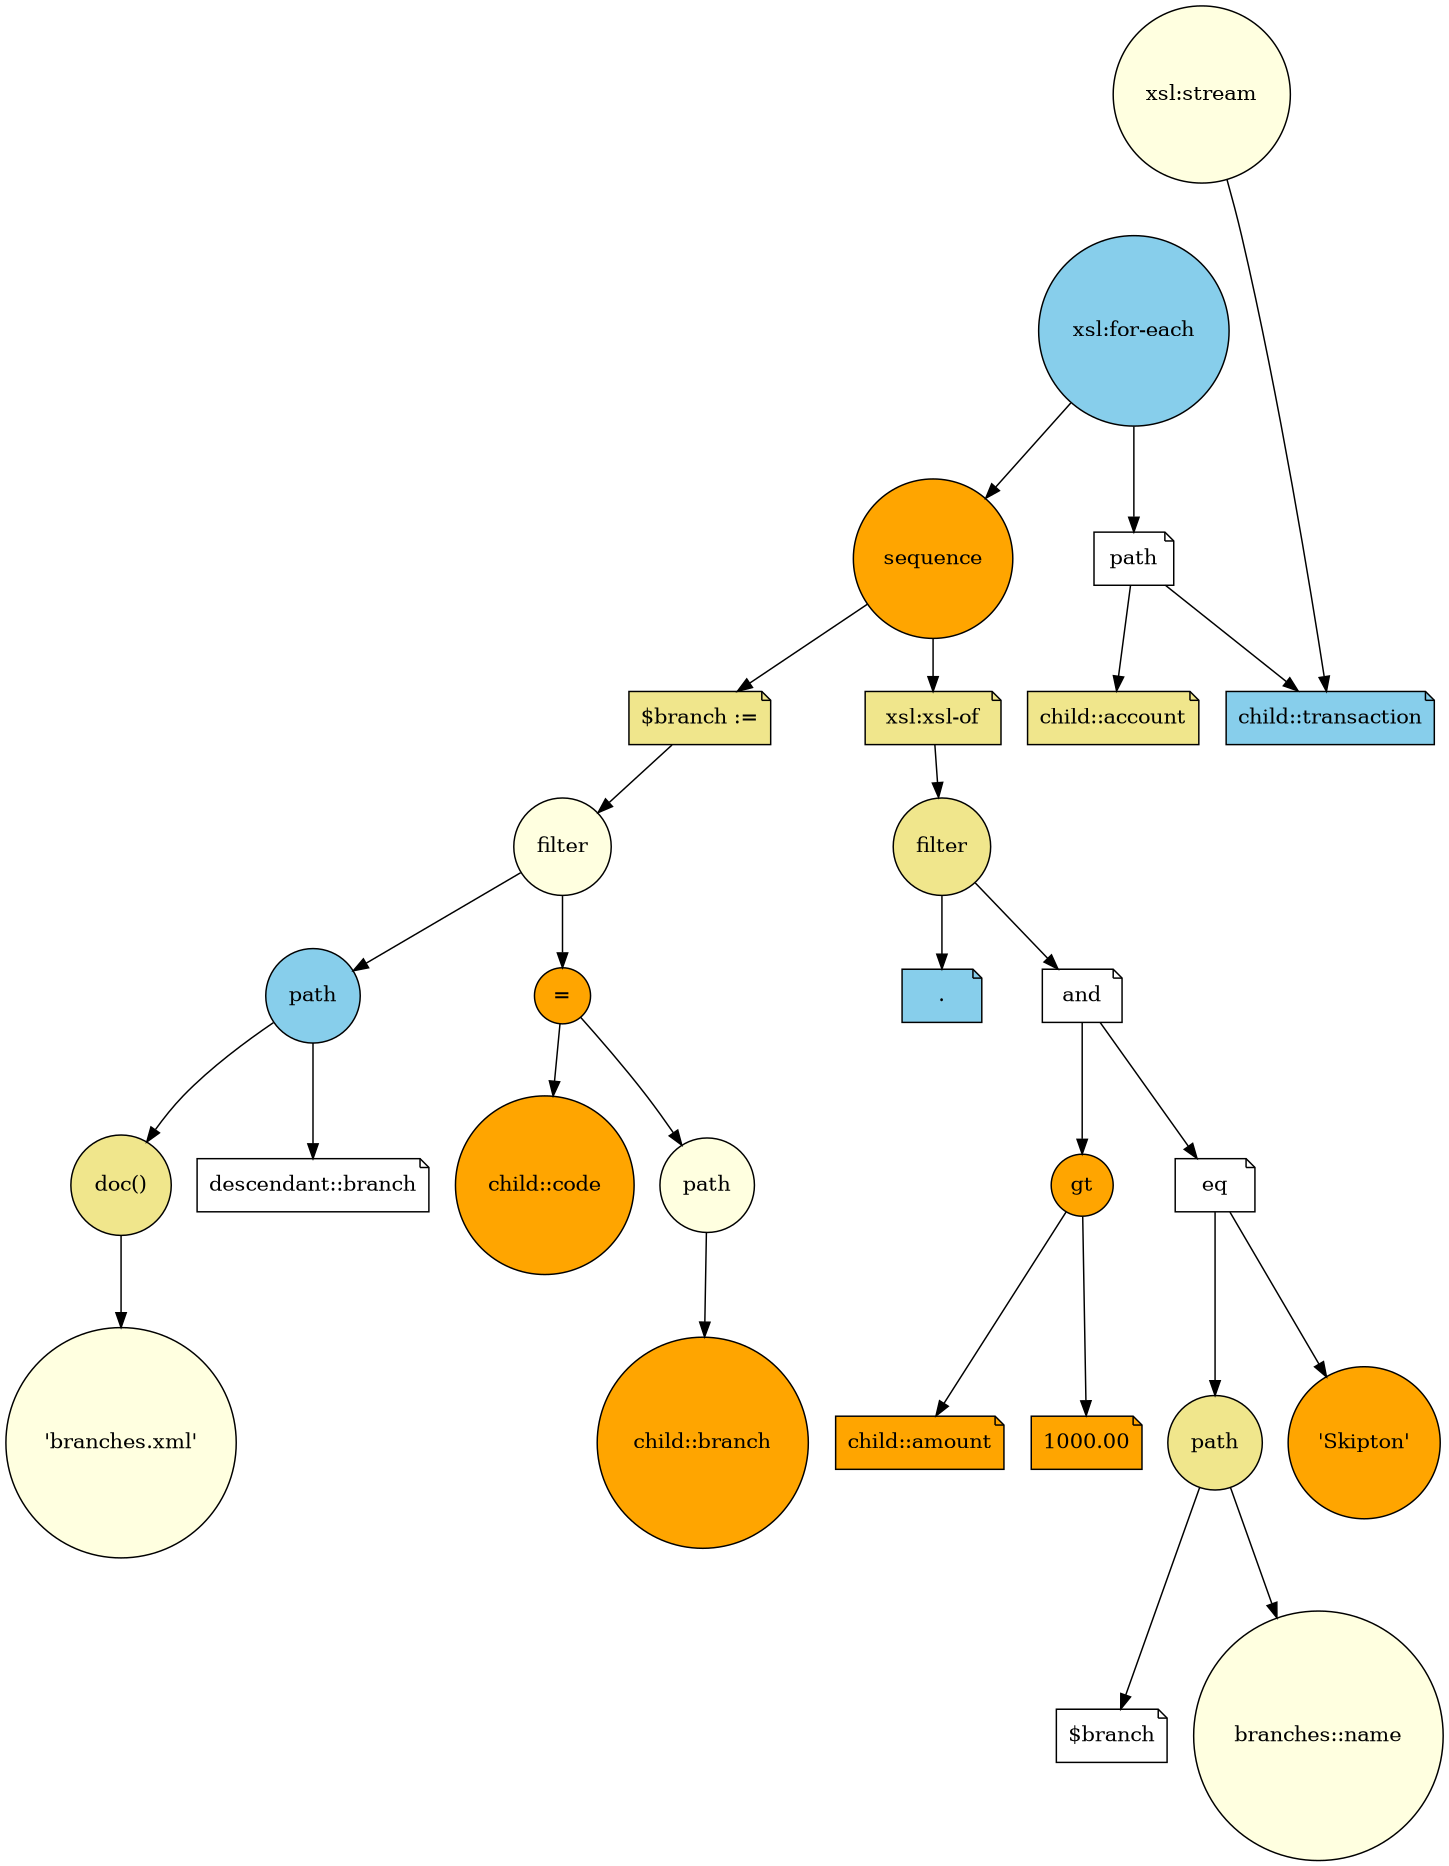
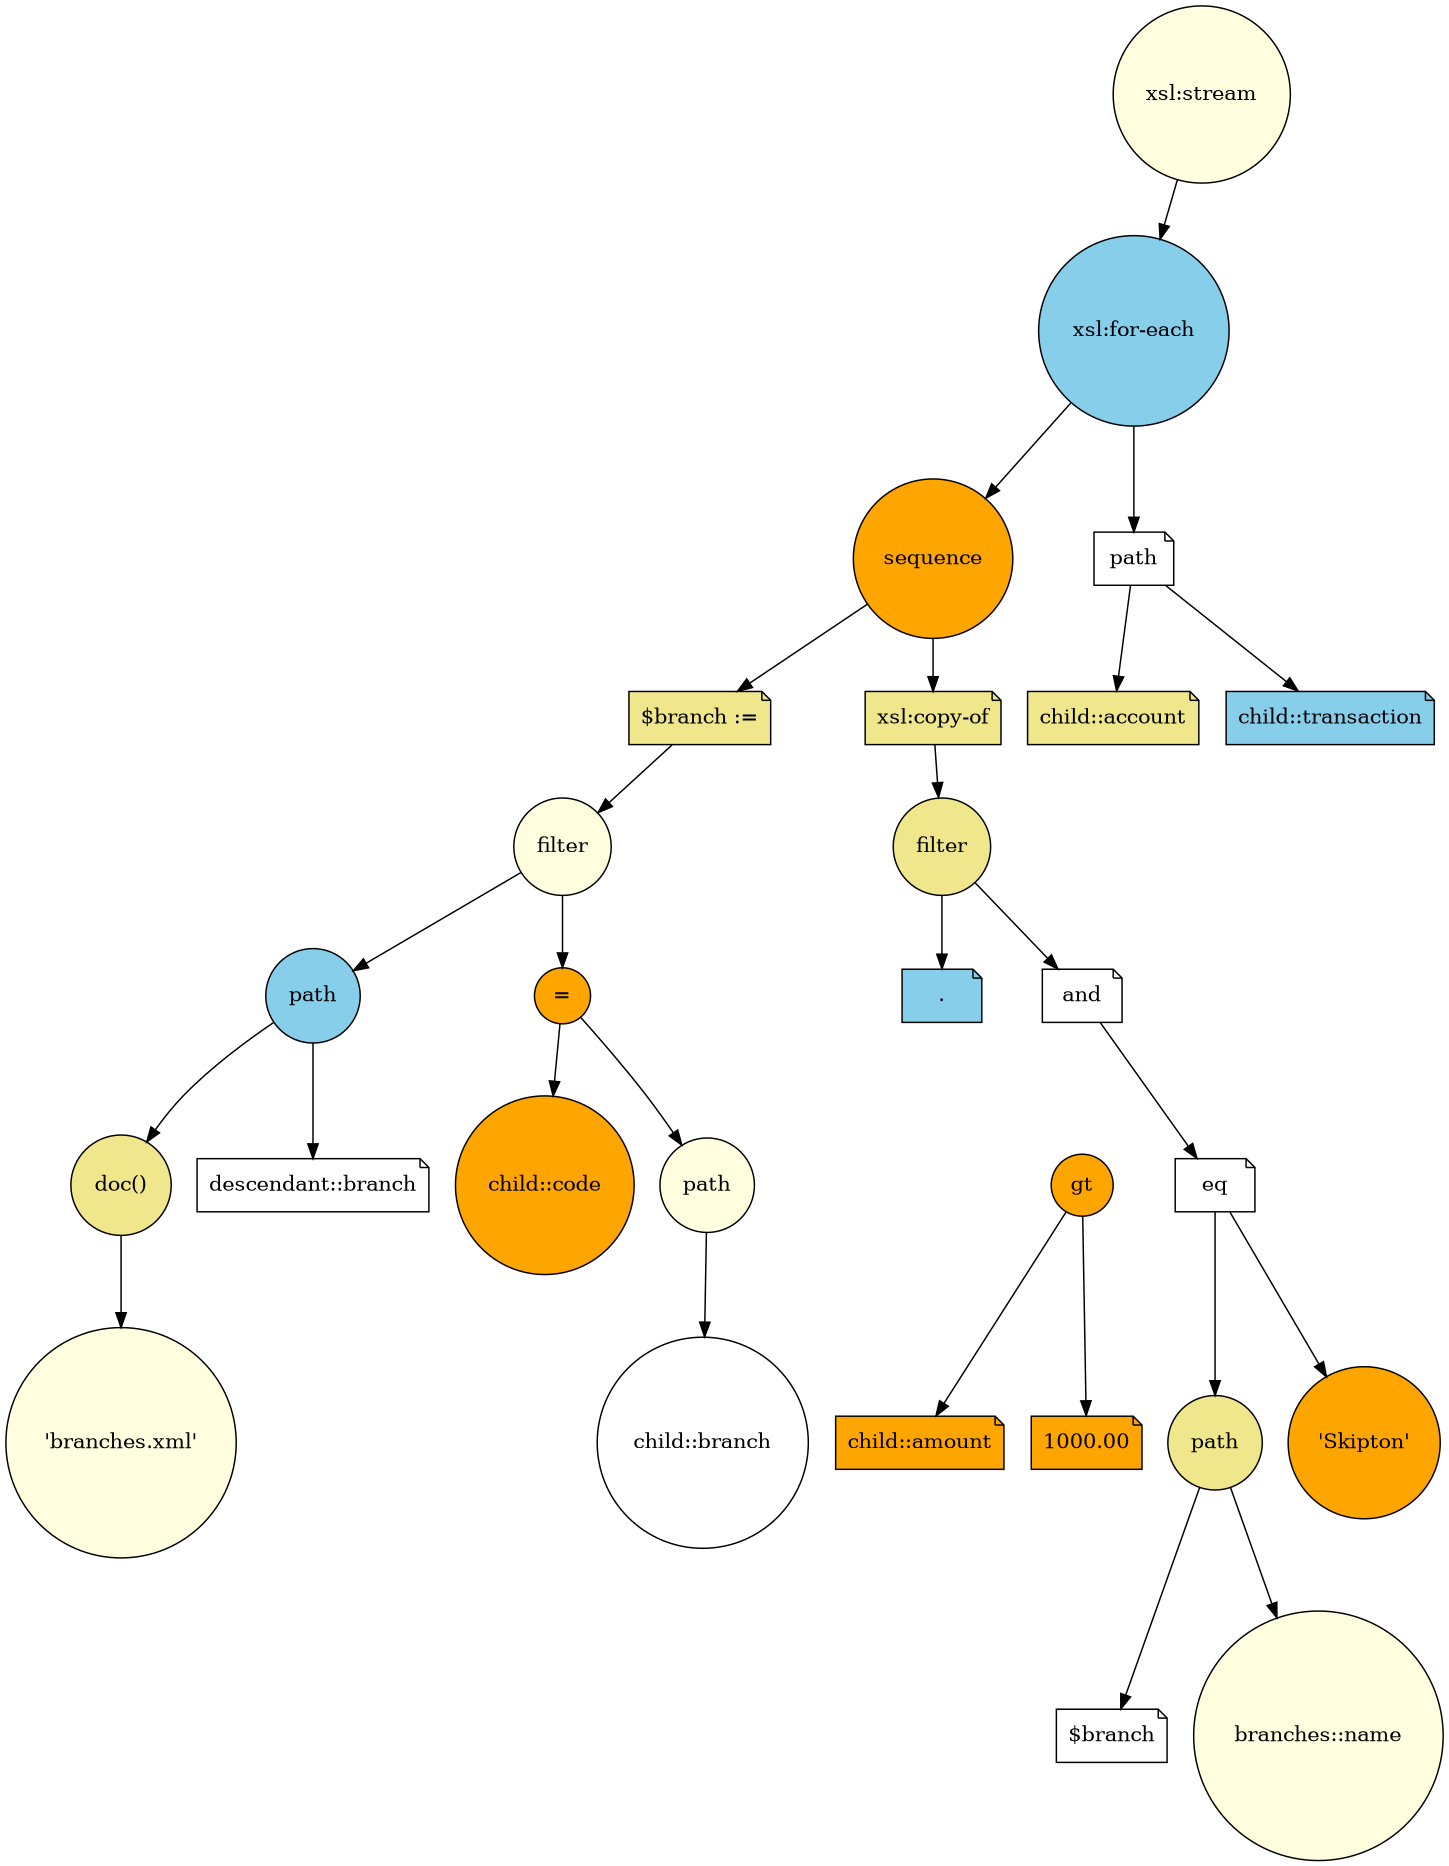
edge "xsl:stream" -> "child::transaction": now "xsl:stream" -> "xsl:for-each"
node "xsl:xsl-of": label "xsl:xsl-of" -> "xsl:copy-of"
edge "and" -> "gt": removed
node "child::branch": fillcolor orange -> white
